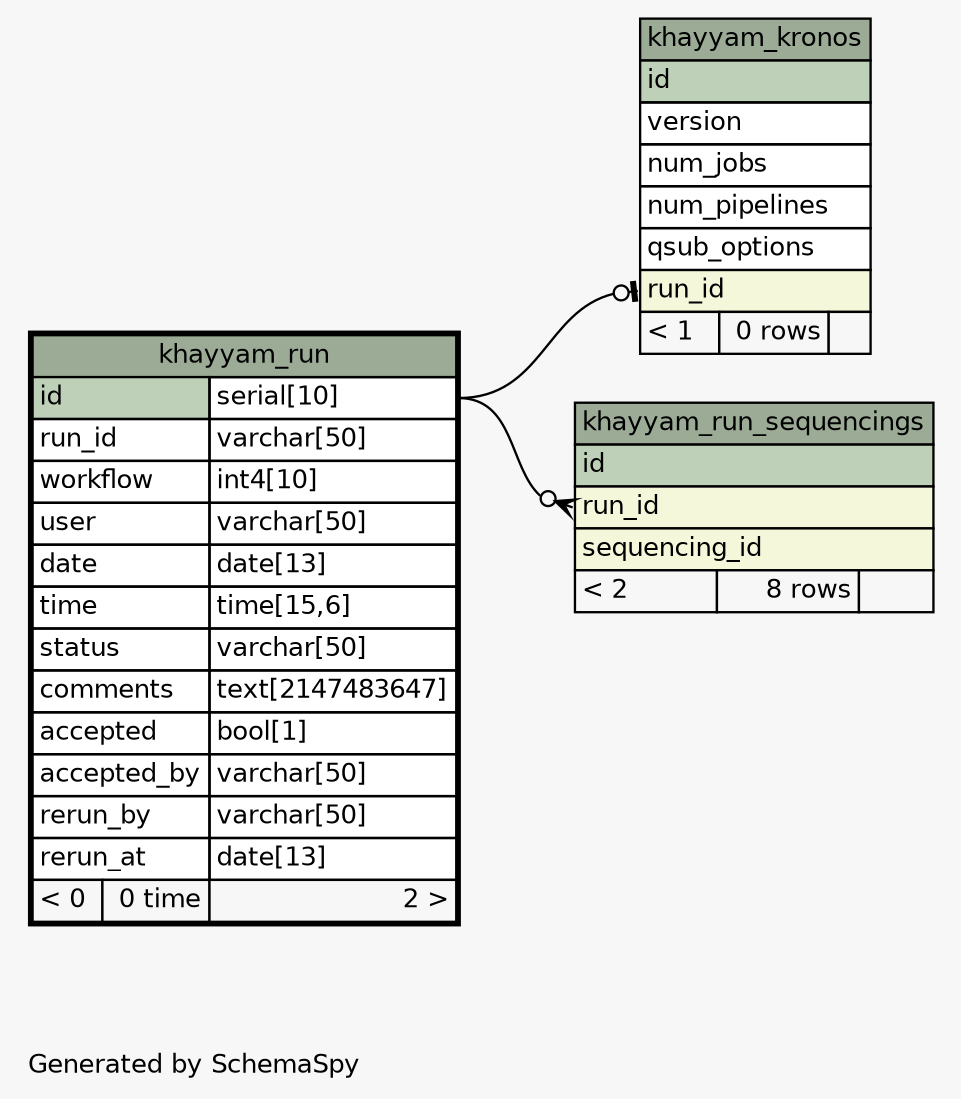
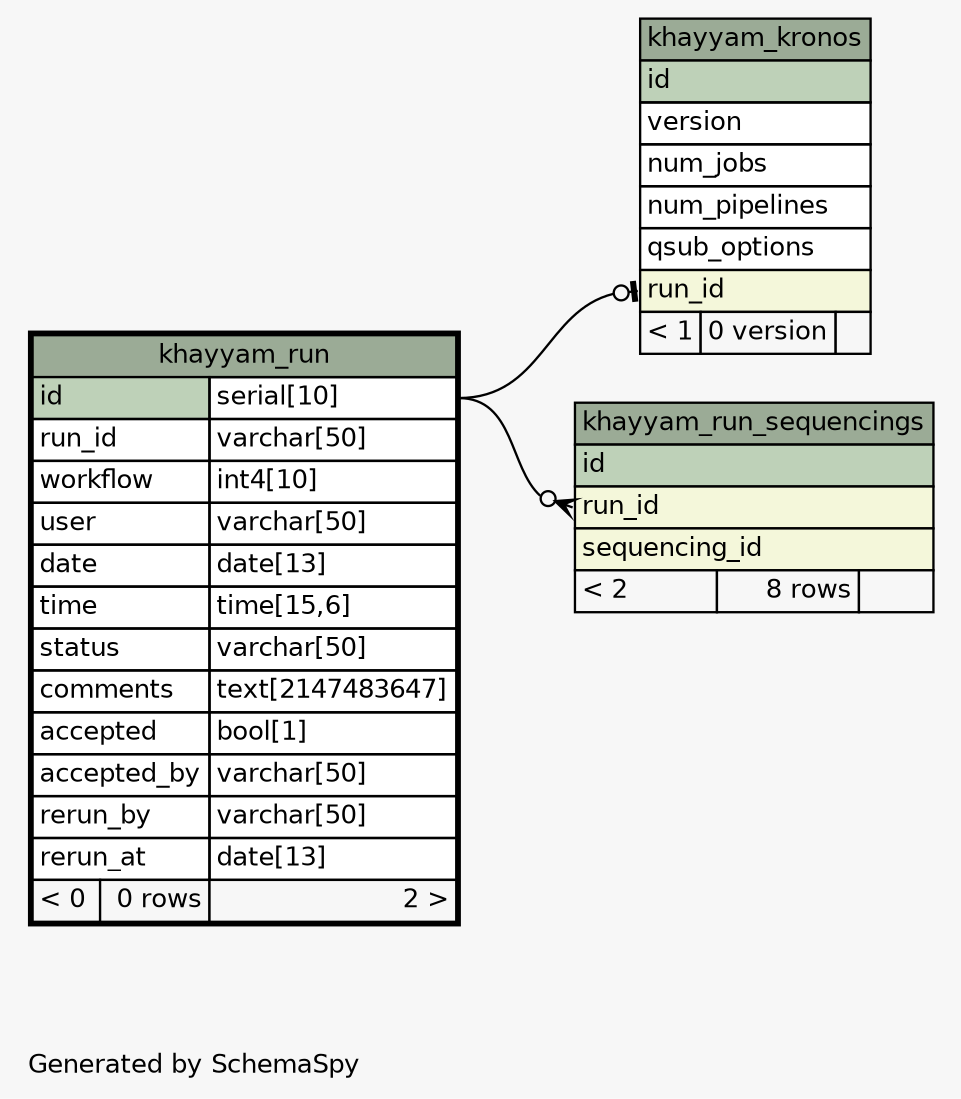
node "khayyam_kronos": text "0 rows" -> "0 version"
node "khayyam_run": text "0 time" -> "0 rows"
